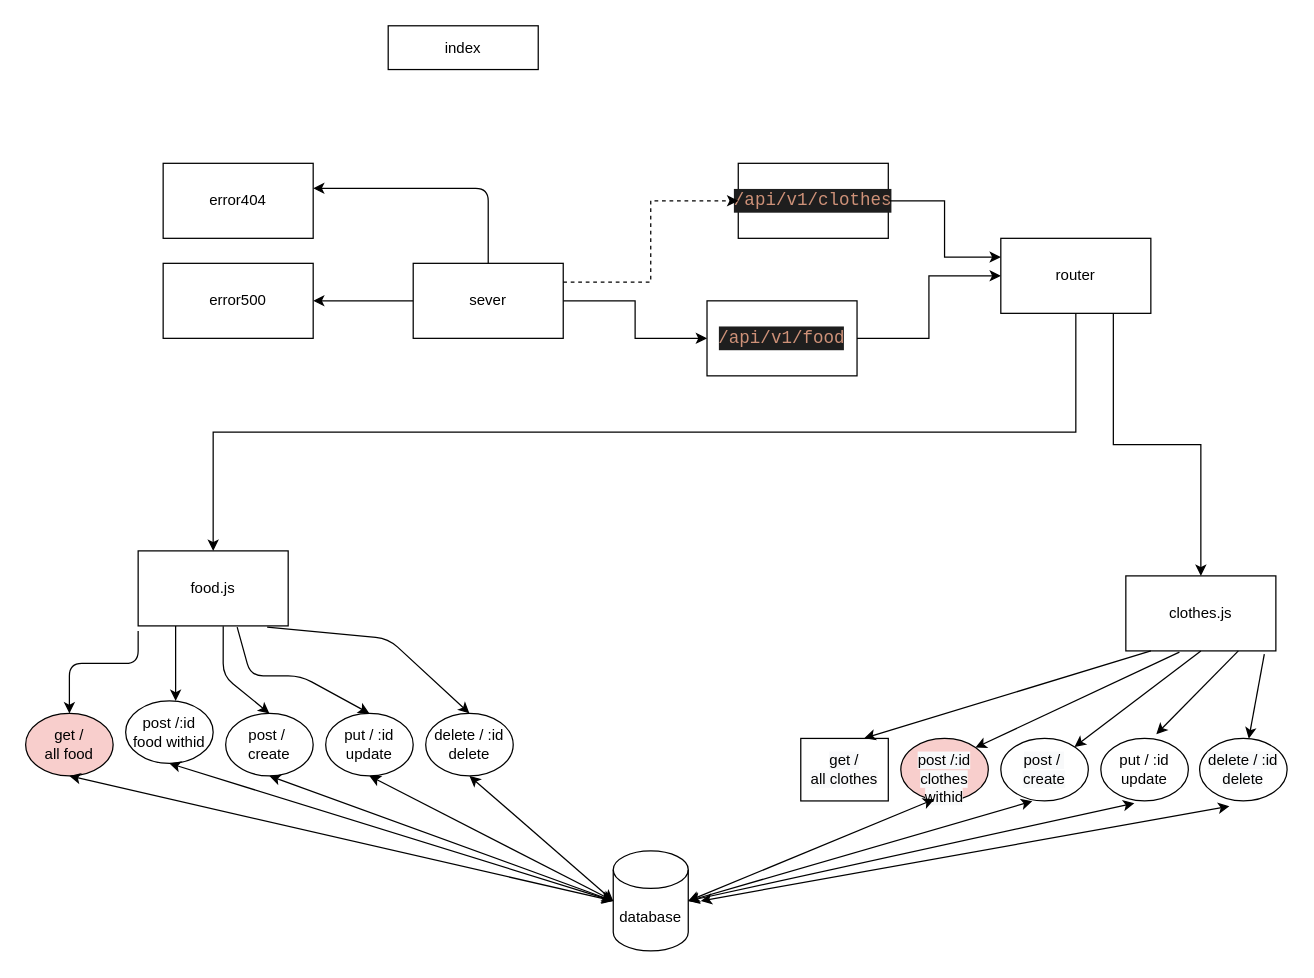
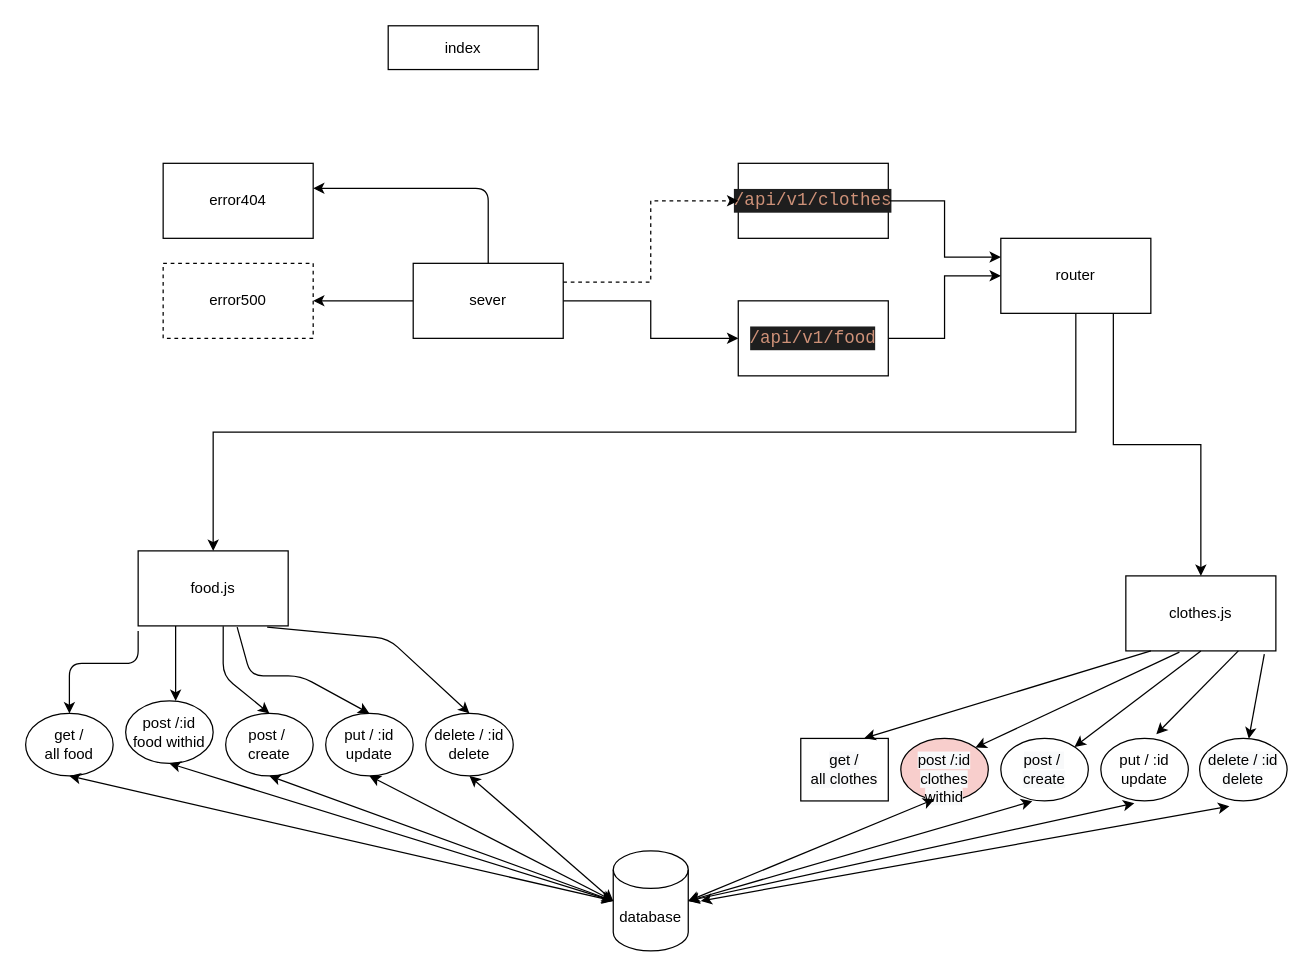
node "error500": style solid -> dashed
node "/api/v1/food": moved (782, 338) -> (813, 338)
node "get / all food": fillcolor #f8cecc -> #ffffff
